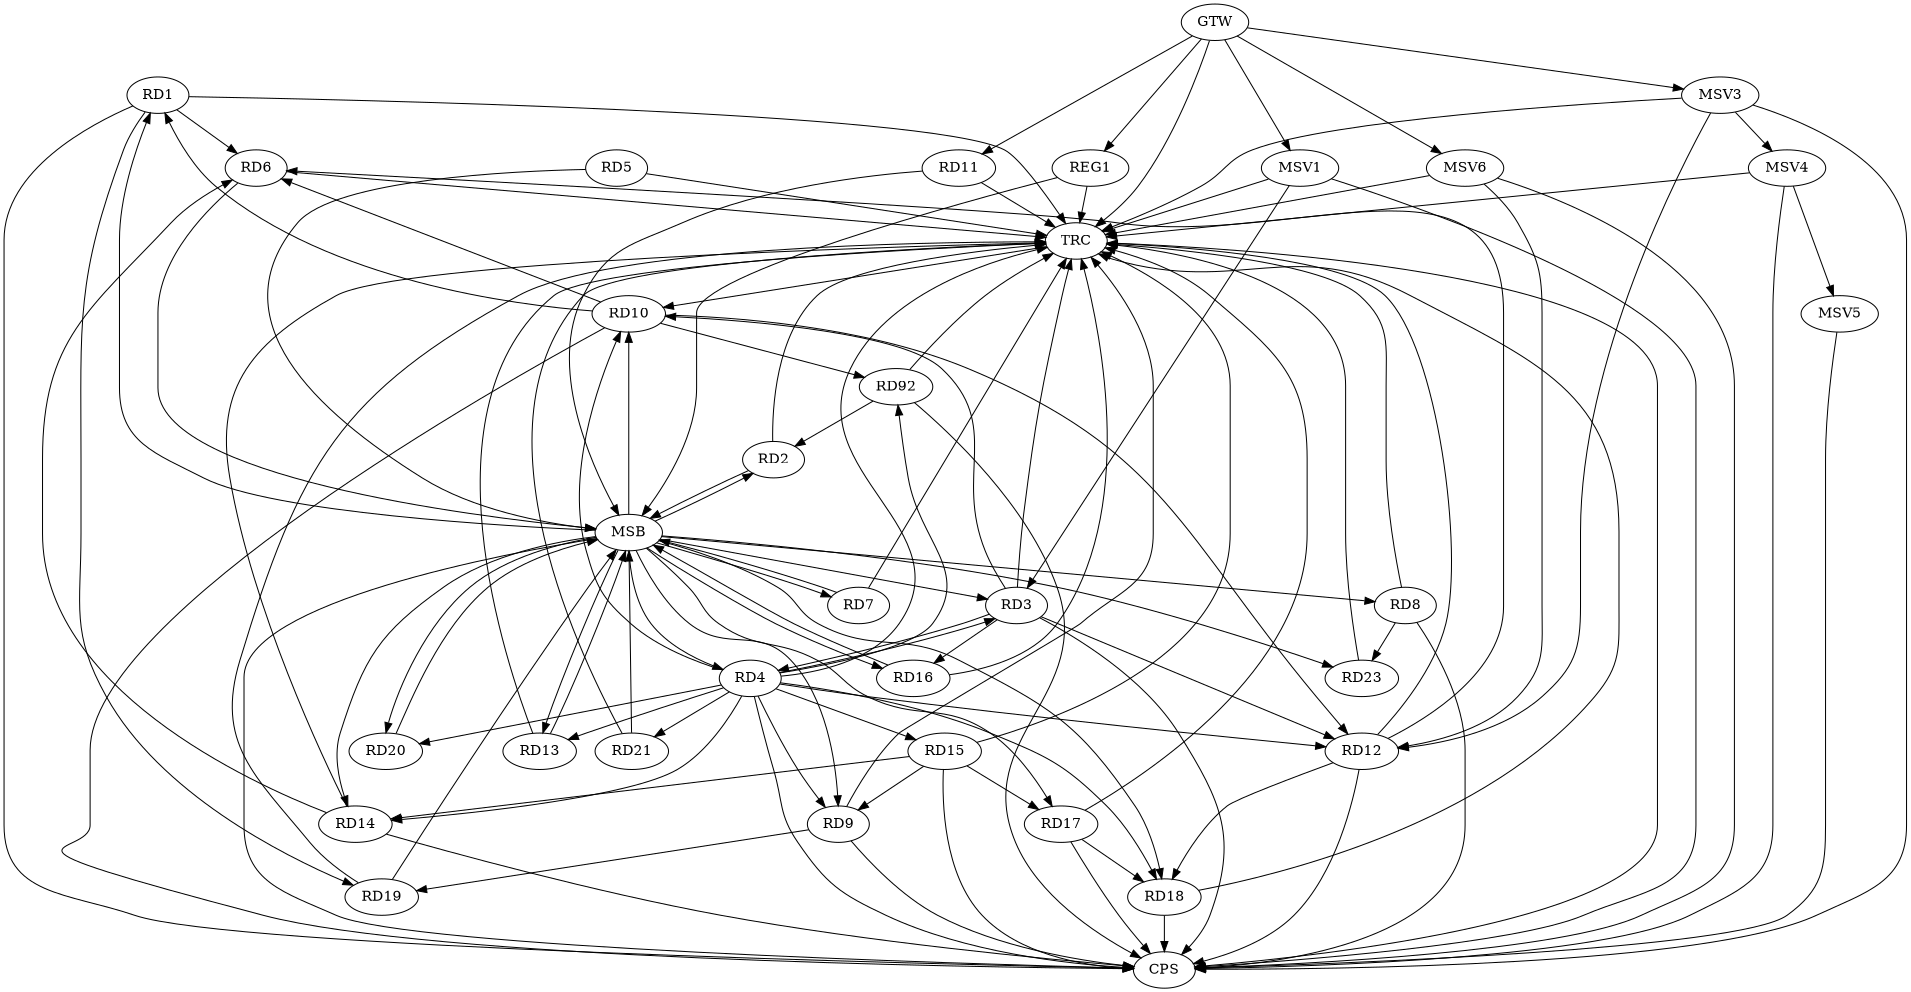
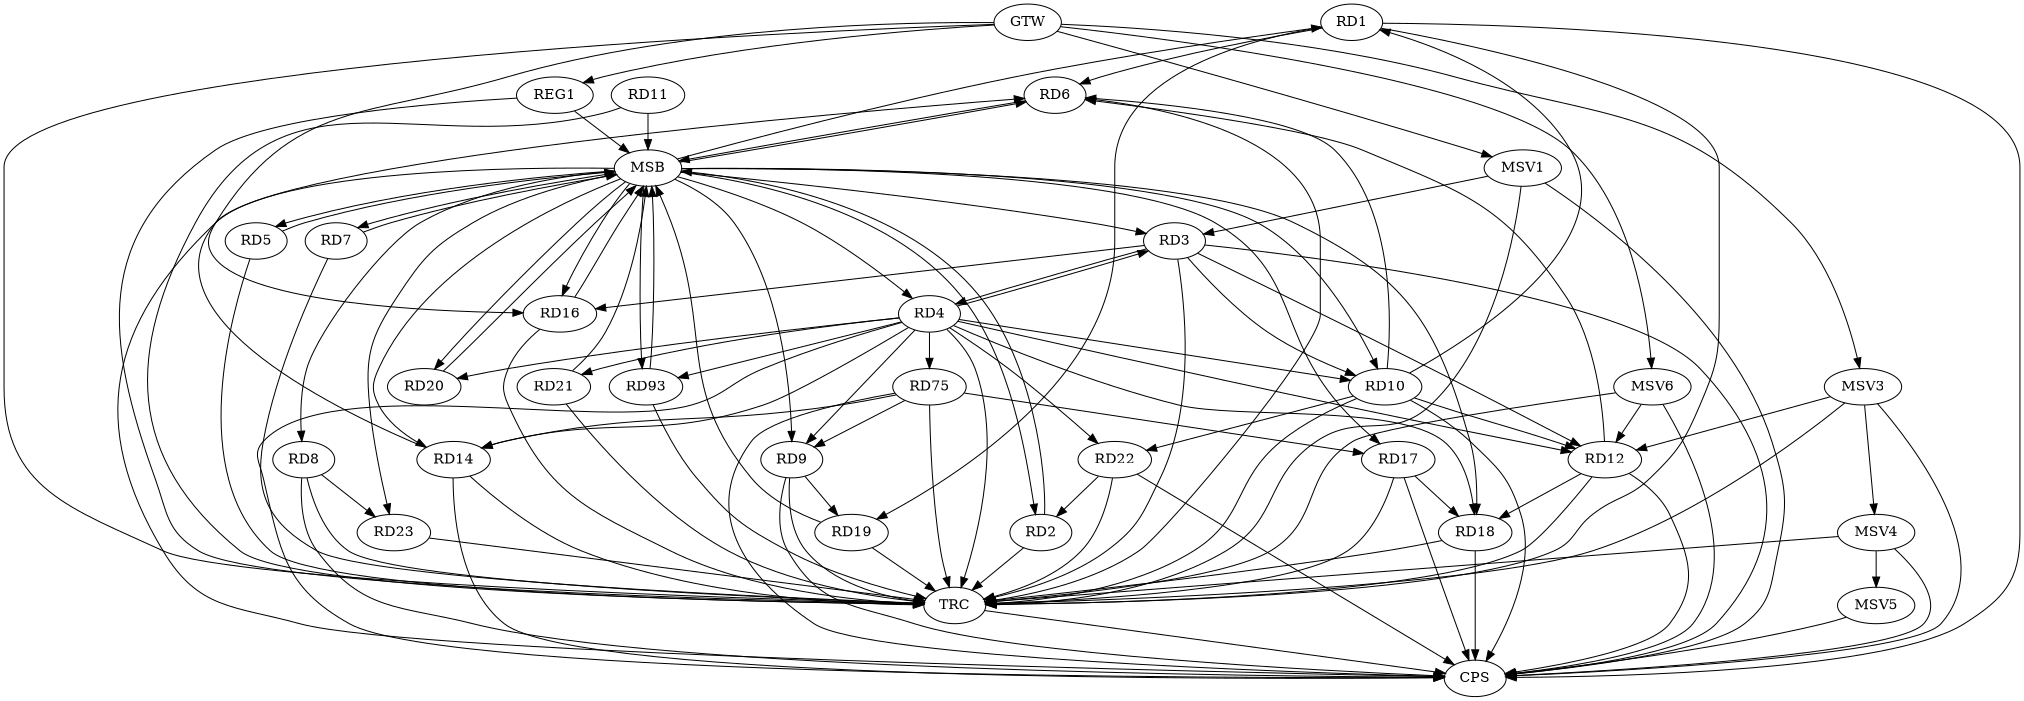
edge "GTW" -> "RD11": now "GTW" -> "RD16"
edge "MSB" -> "RD6": added
edge "MSB" -> "RD5": added
edge "TRC" -> "RD10": reversed
node "RD92": label "RD92" -> "RD22"
node "RD13": label "RD13" -> "RD93"
node "RD15": label "RD15" -> "RD75"
